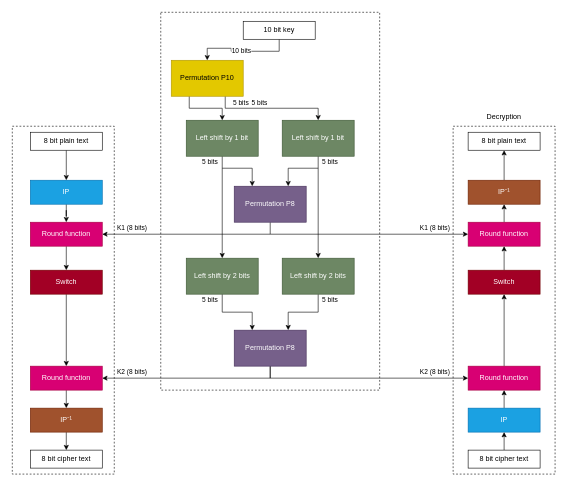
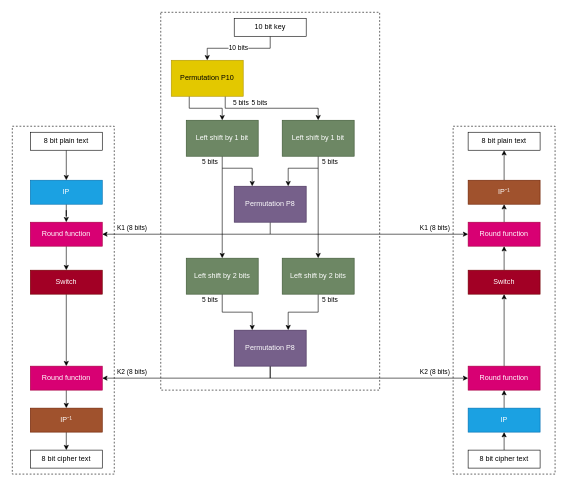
node "10 bit key": moved (279, 30) -> (270, 27)
node "Decryption": removed
